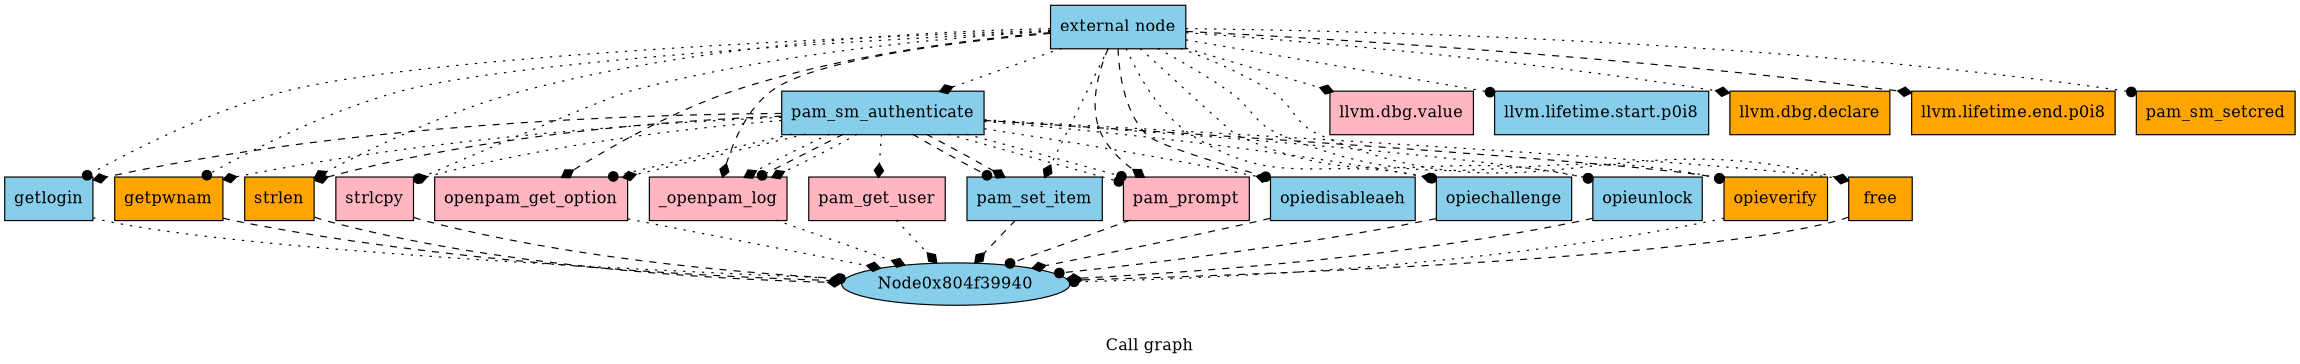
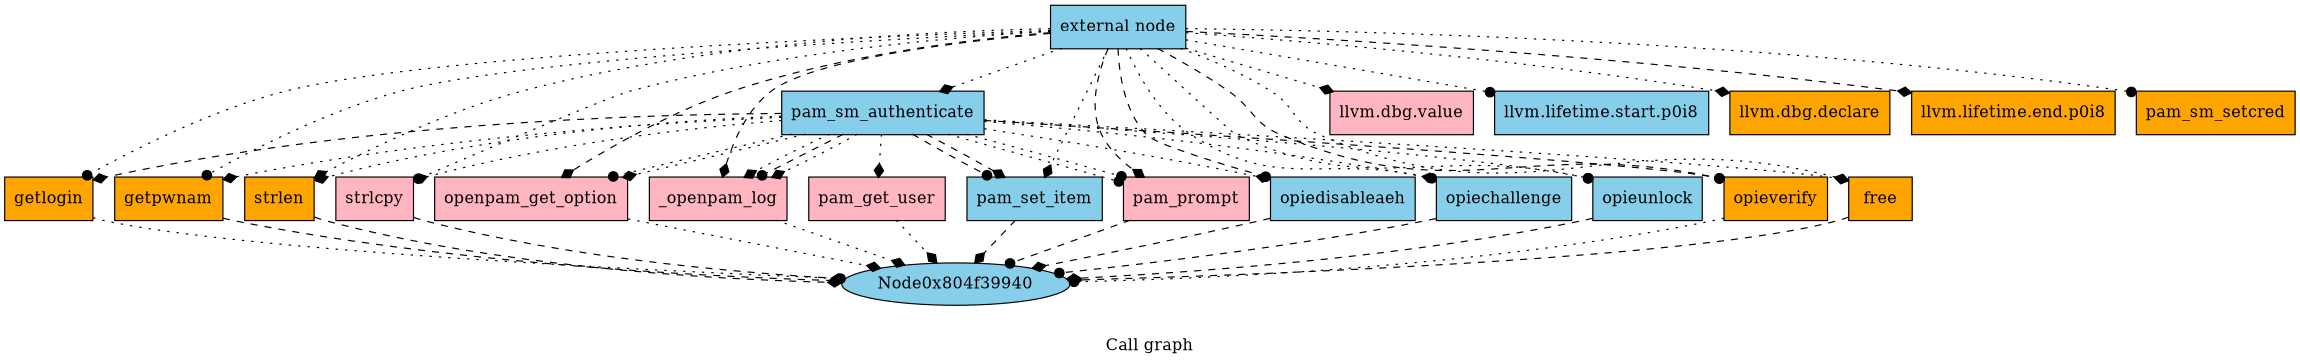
edge "pam_sm_authenticate" -> "strlen": style dashed -> dotted
edge "external node" -> "opieverify": style dotted -> dashed
node "getlogin": fillcolor skyblue -> orange
